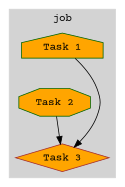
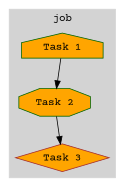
edge "Task 1" -> "Task 3": now "Task 1" -> "Task 2"
